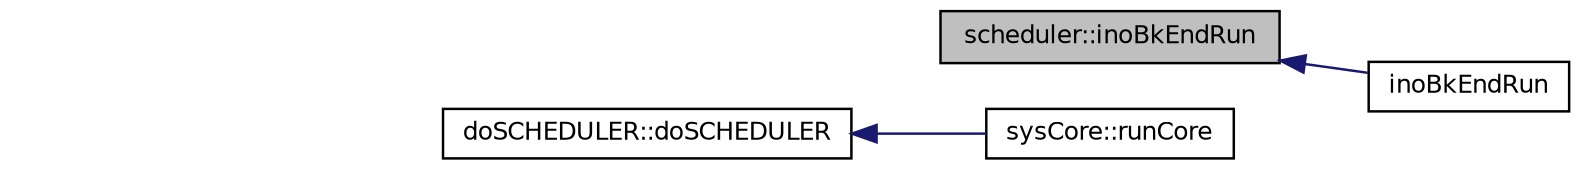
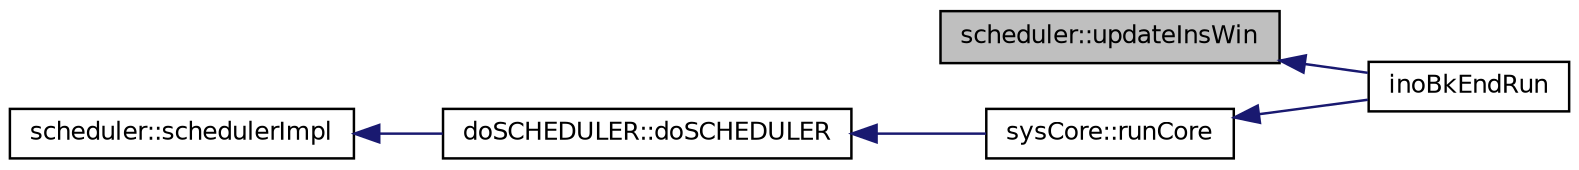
node "scheduler::inoBkEndRun": label "scheduler::inoBkEndRun" -> "scheduler::updateInsWin"
edge "inoBkEndRun" -> "sysCore::runCore": added
node "scheduler::schedulerImpl": added
